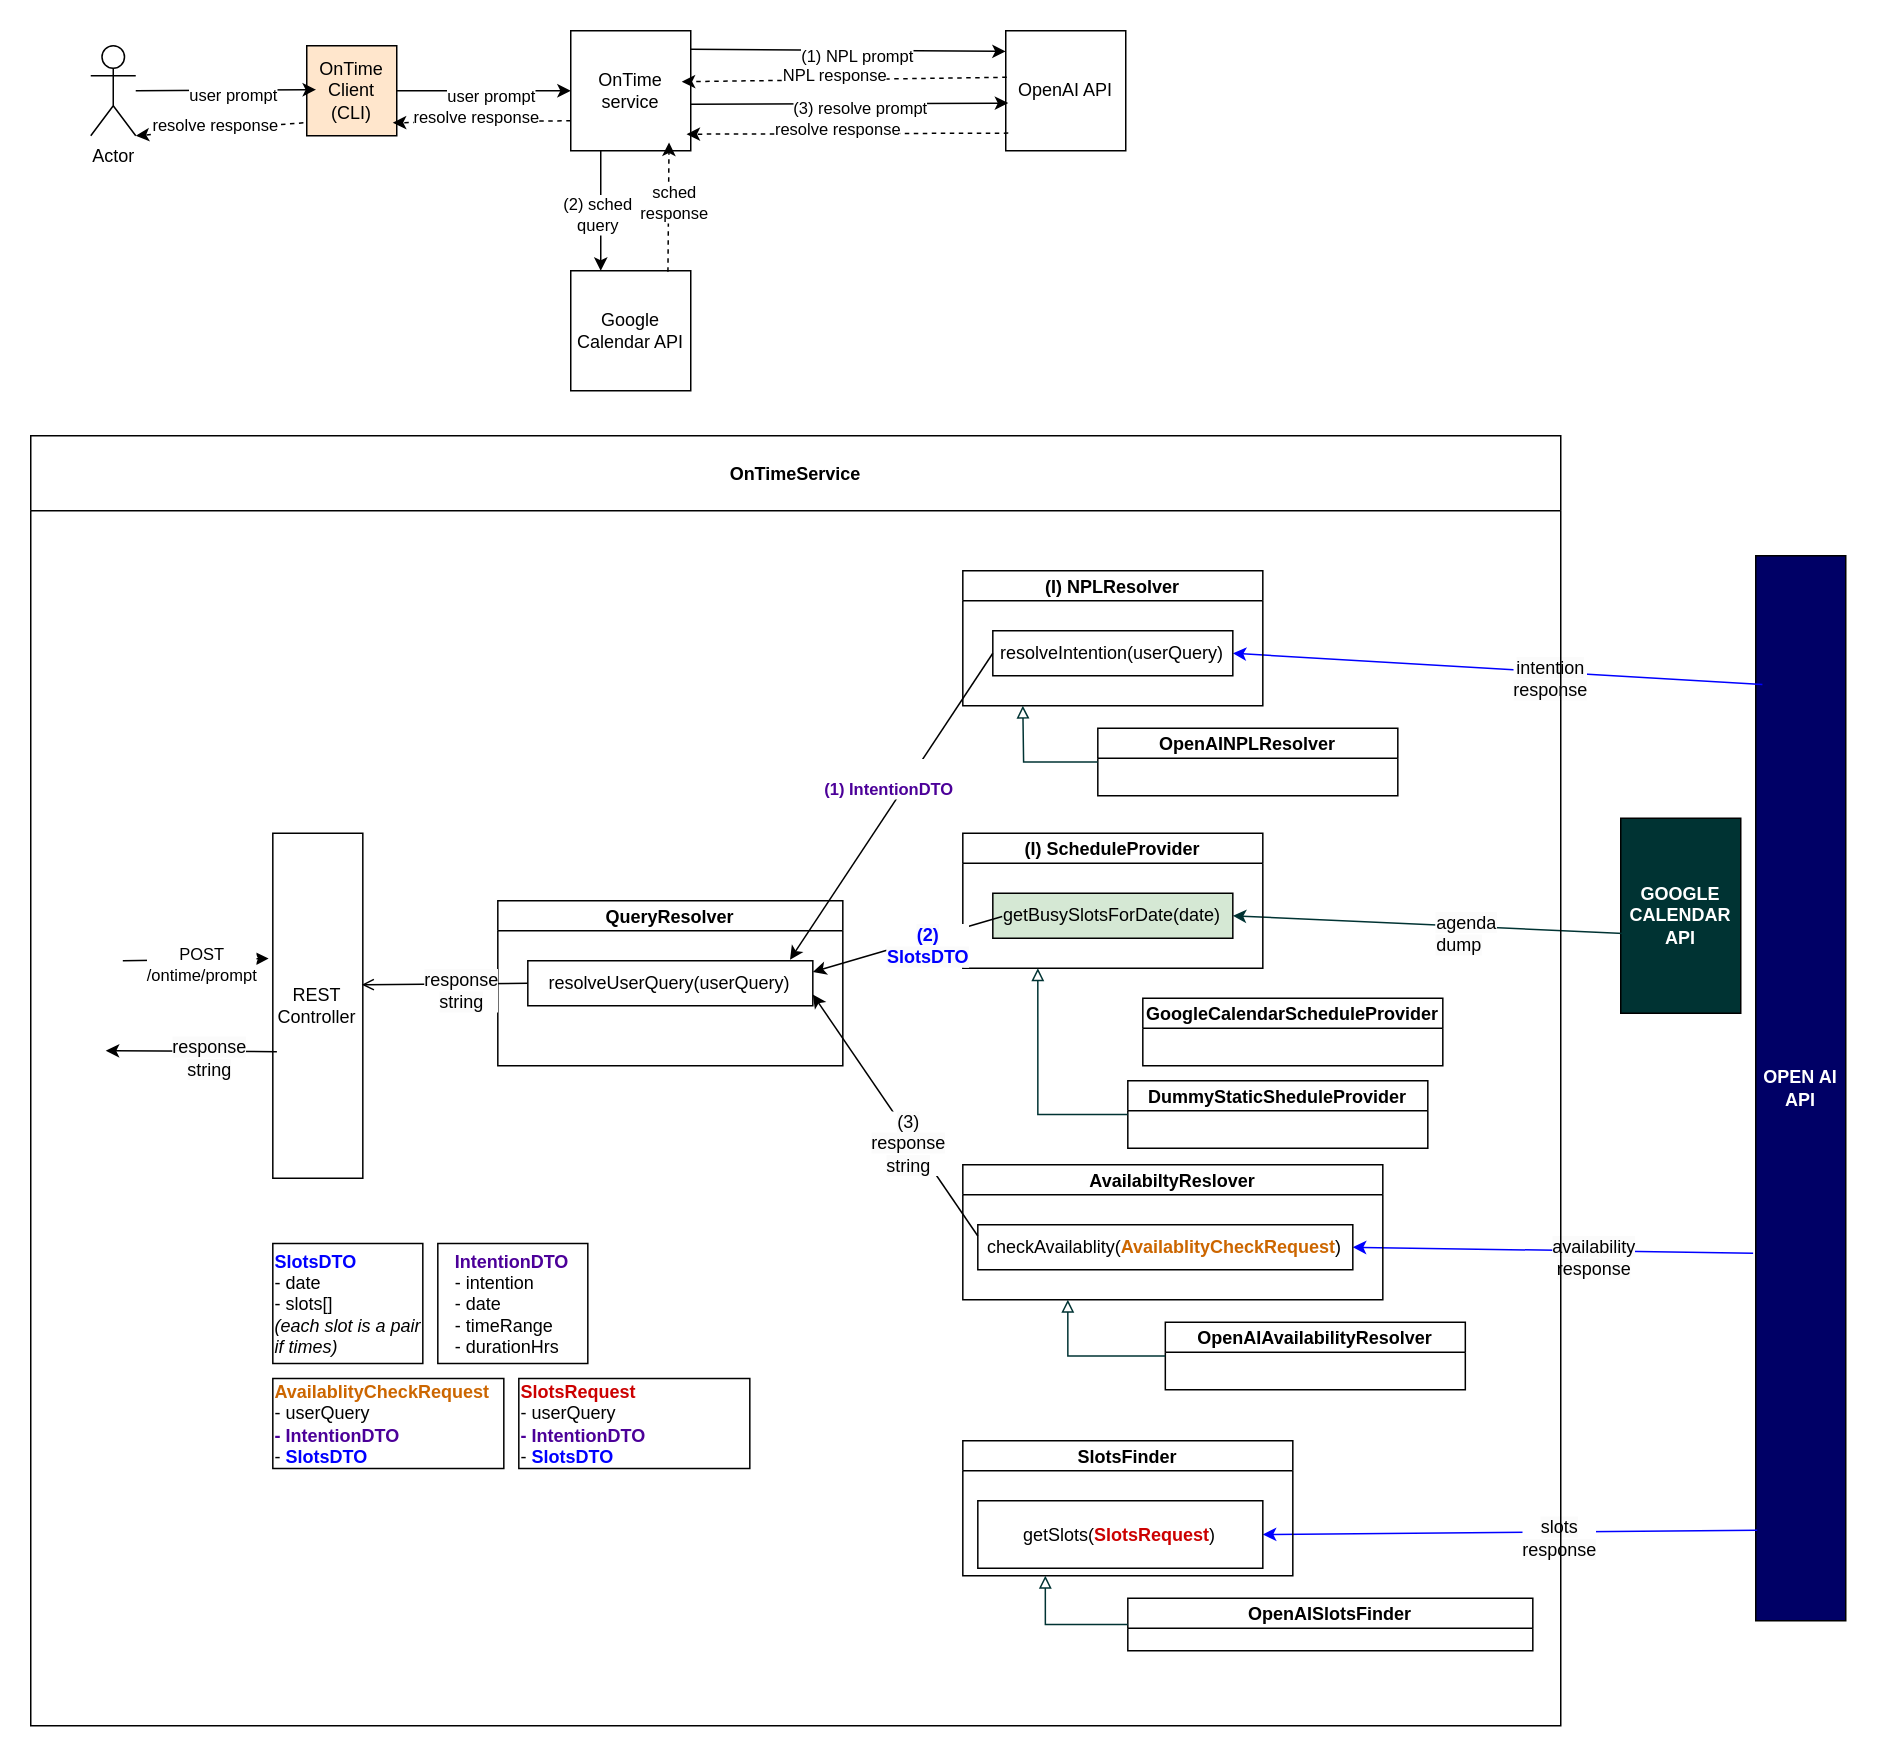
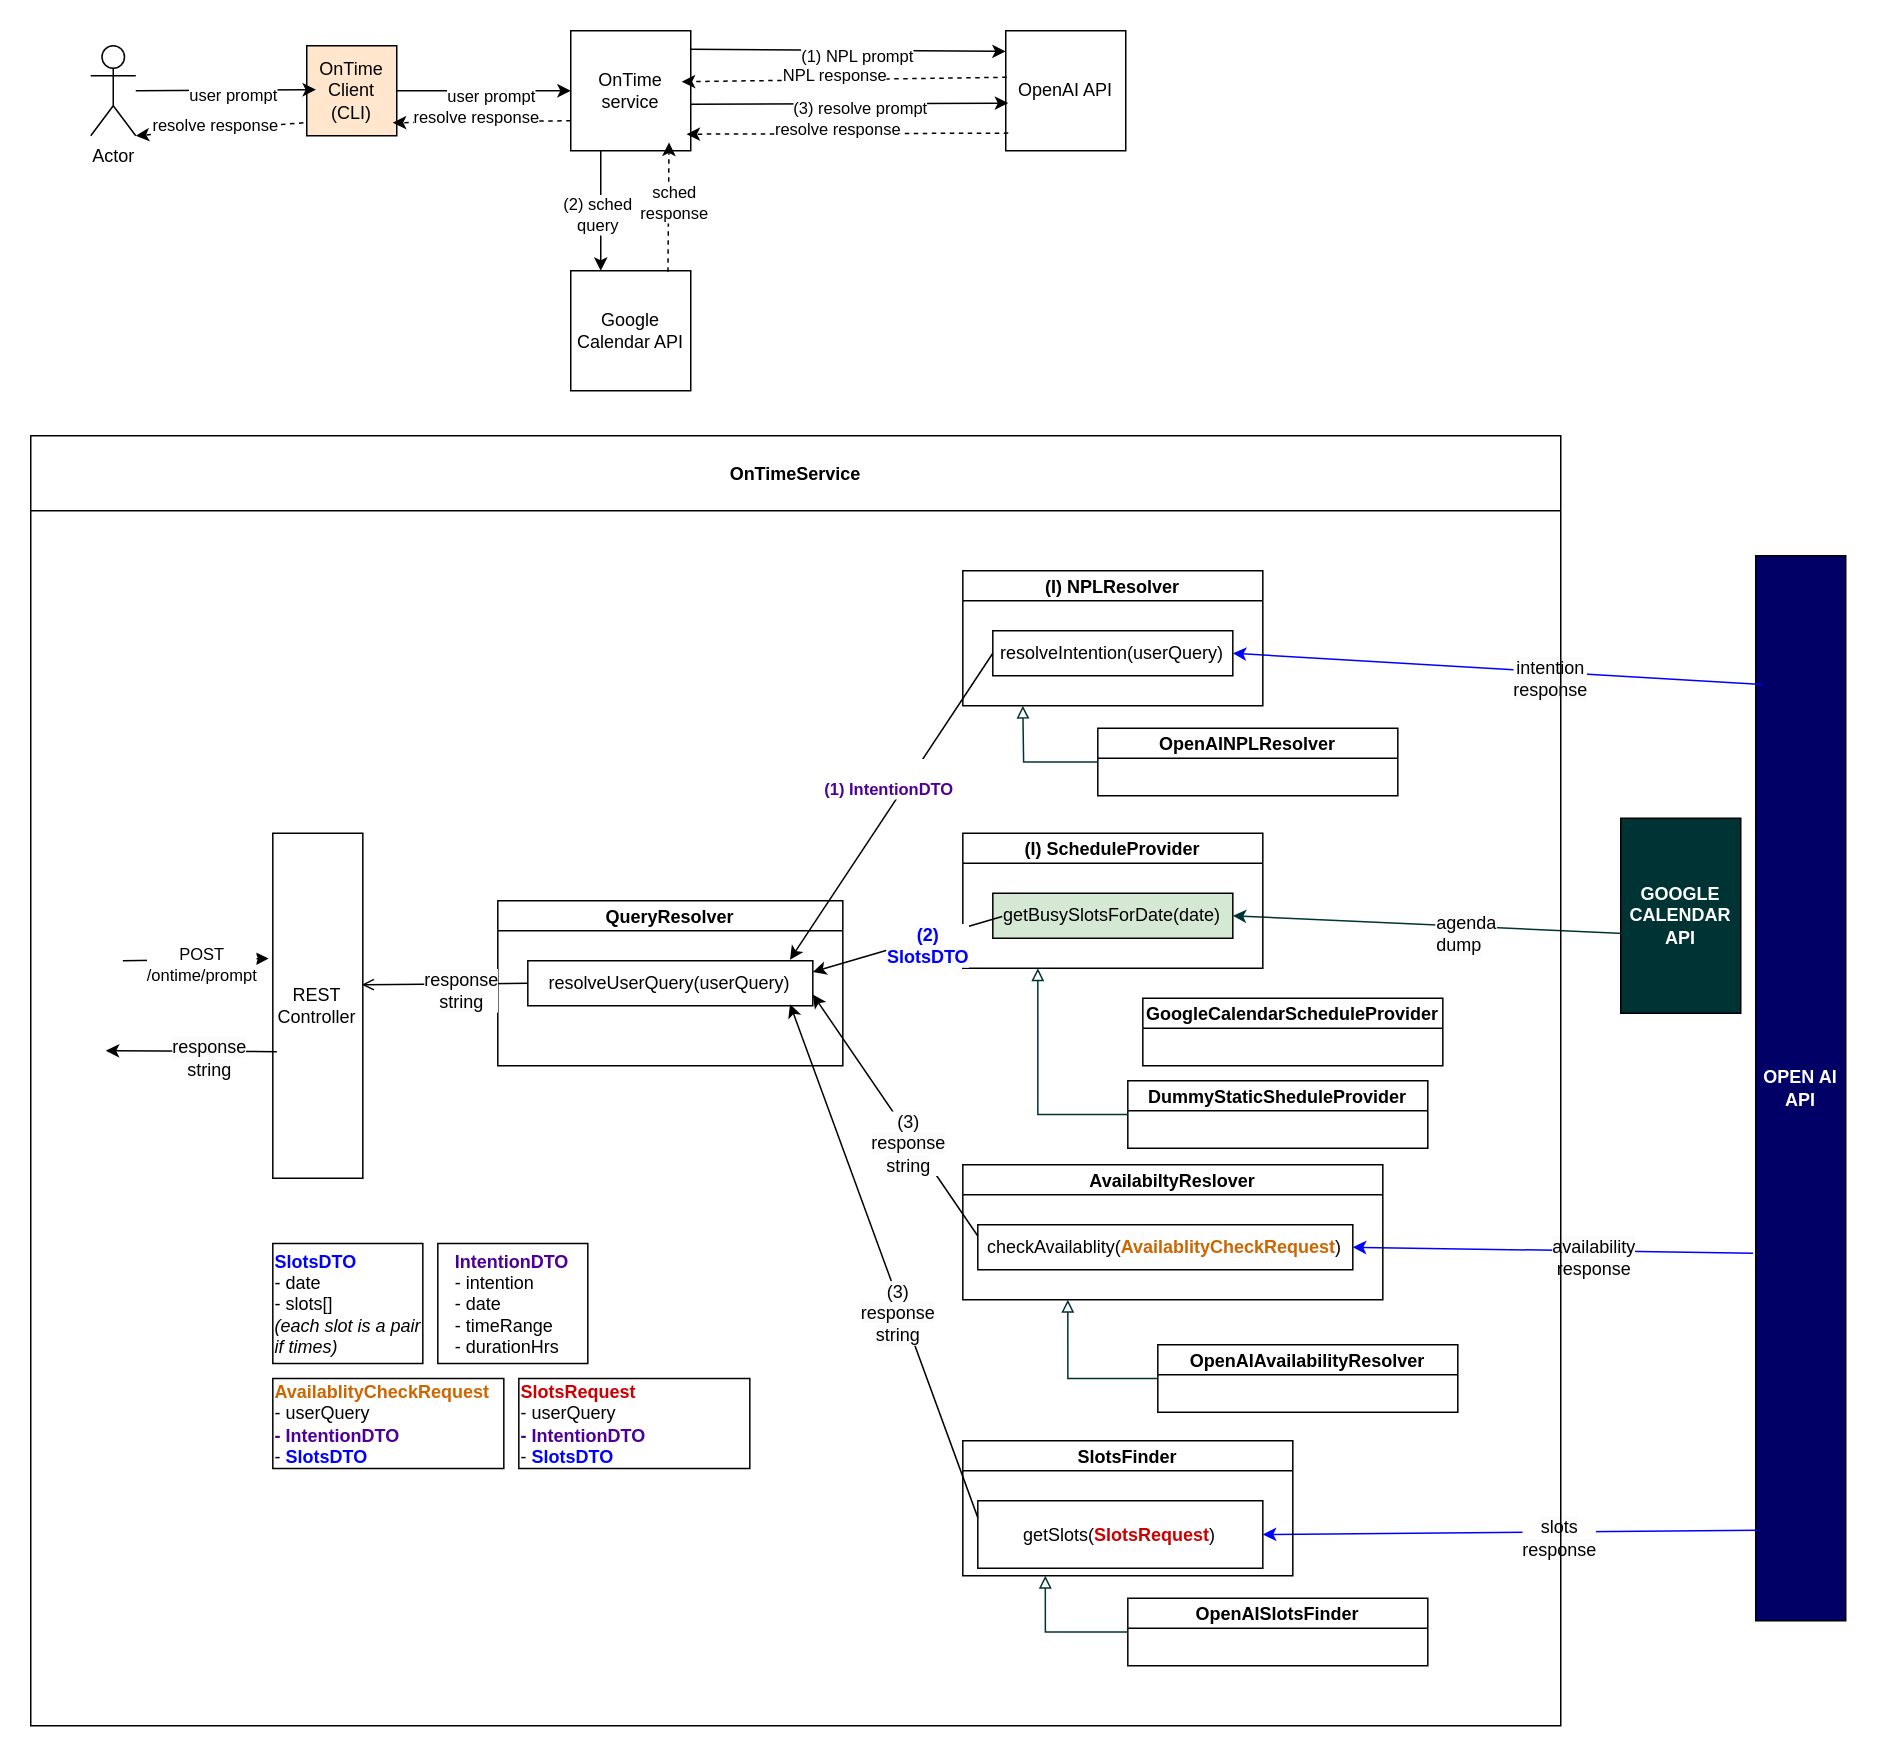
edge "getSlots(SlotsRequest)" -> "resolveUserQuery(userQuery)": added, label "(3) response string"
node "OpenAIAvailabilityResolver": moved (1315, 1356) -> (1308, 1379)
node "OpenAISlotsFinder": size 405x53 -> 300x68
